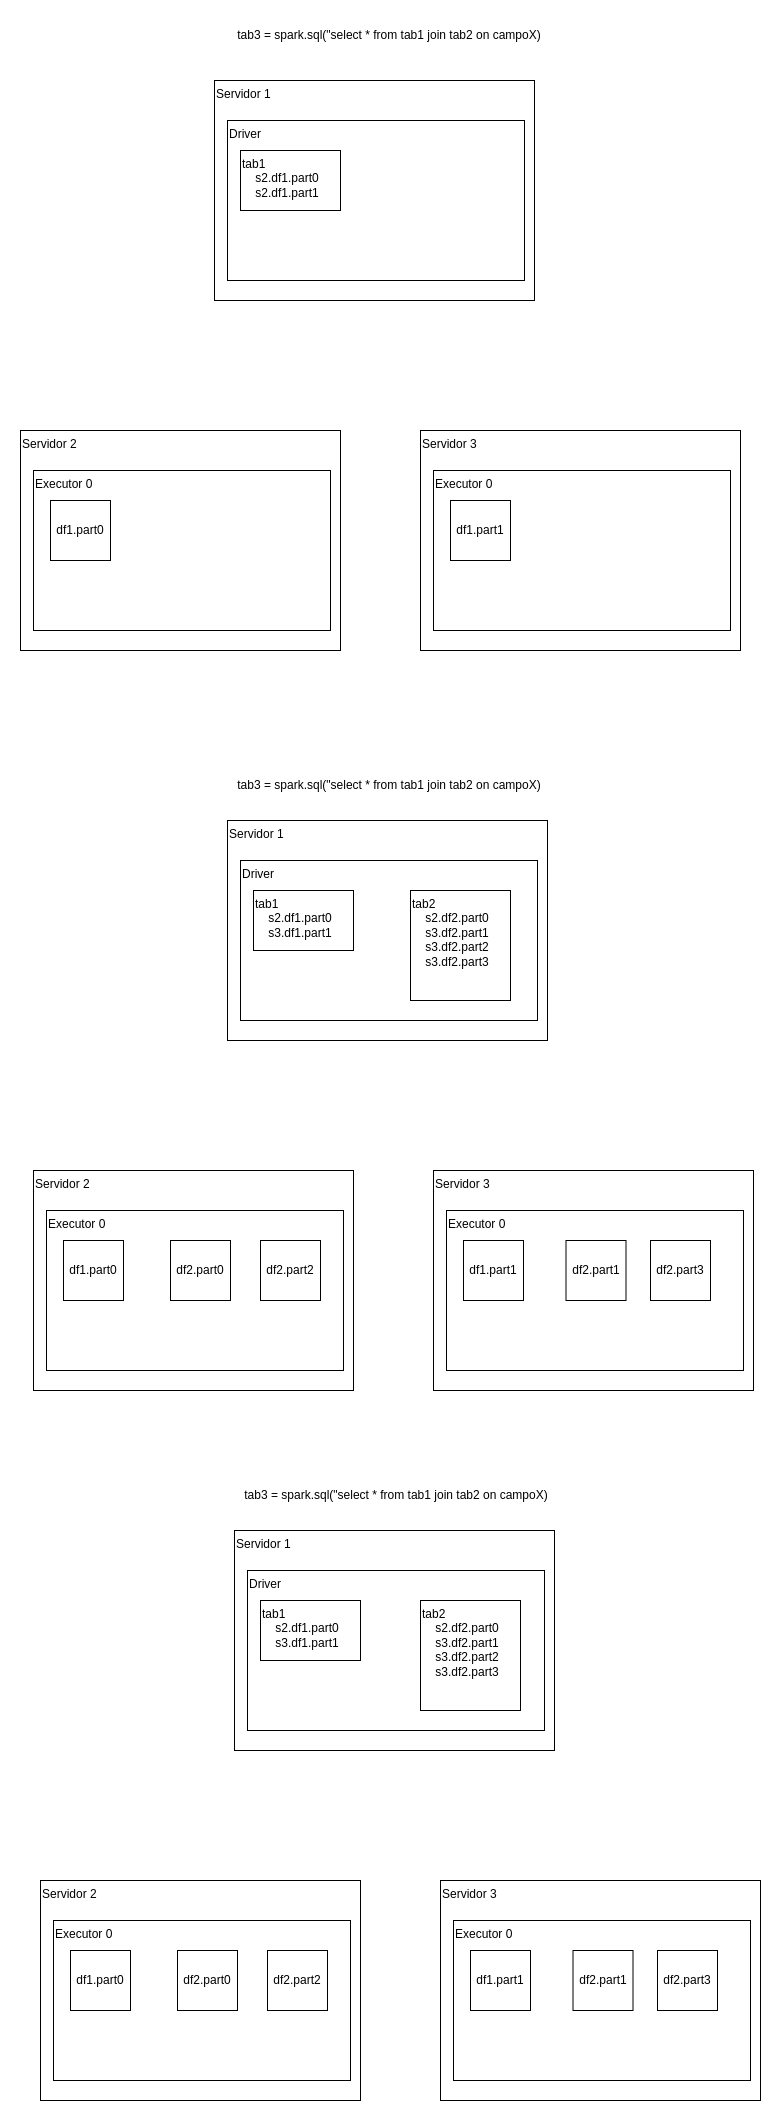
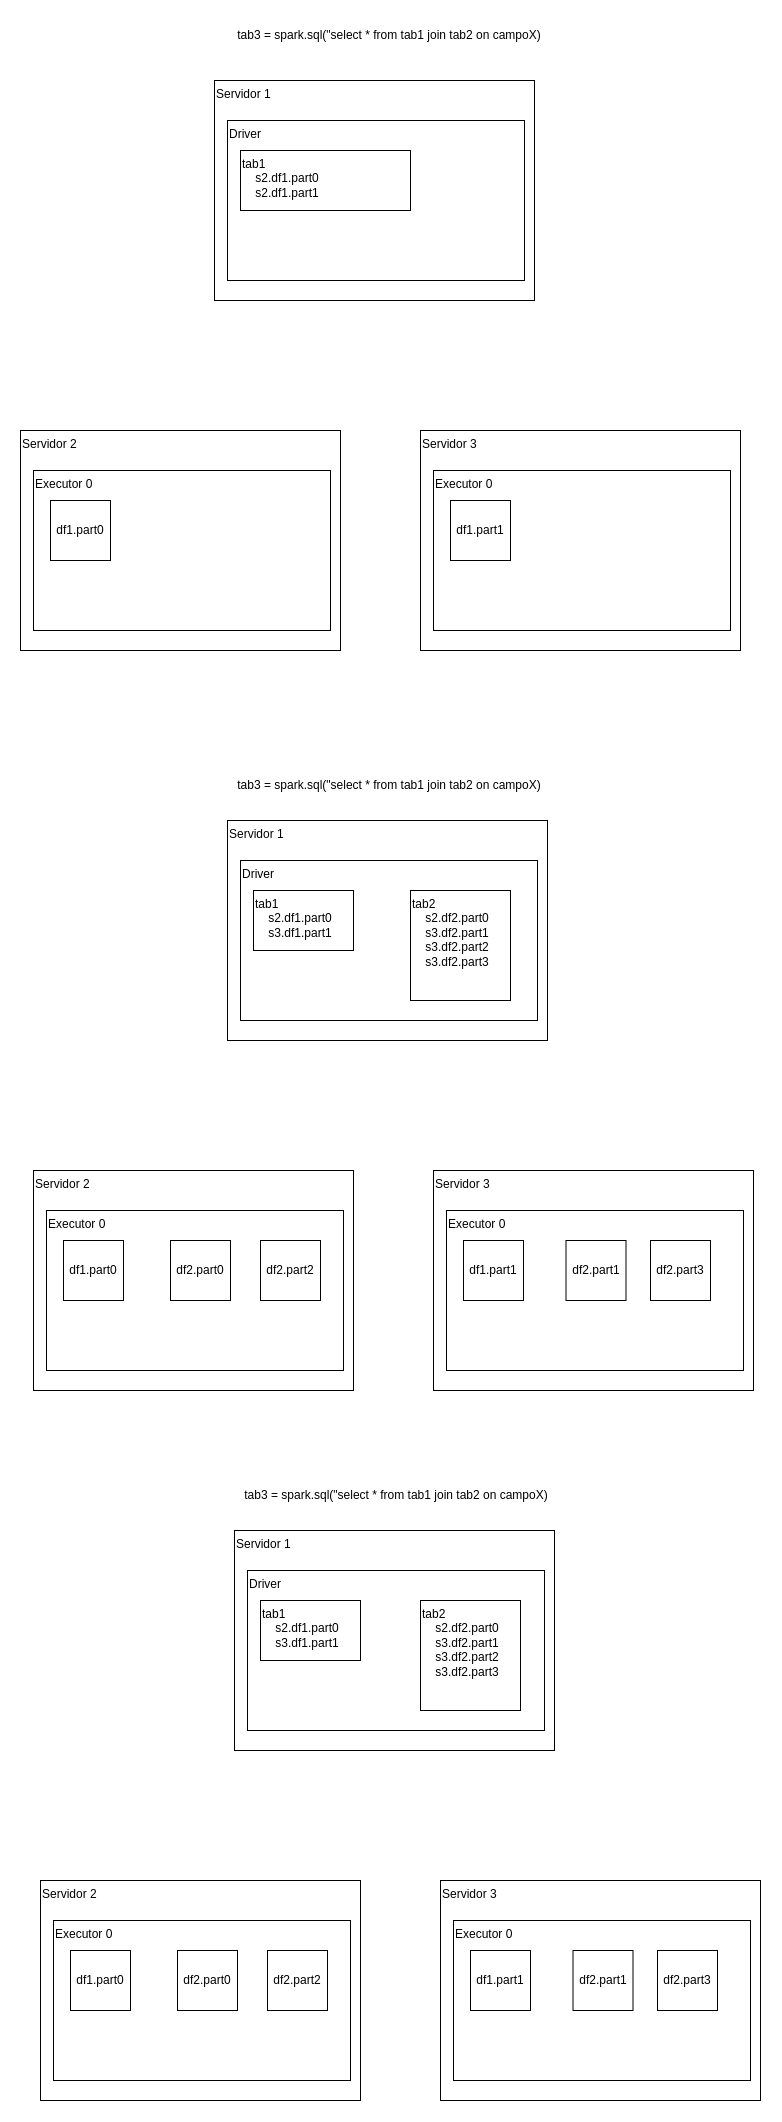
node "tab1 s2.df1.part0 s2.df1.part1": size 100x60 -> 170x60
